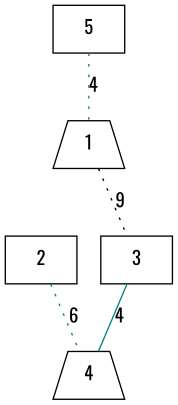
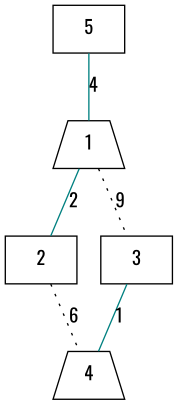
edge "5" -- "1": style dotted -> solid
edge "1" -- "2": added, label "2"
edge "2" -- "4": color teal -> black
edge "3" -- "4": label "4" -> "1"
